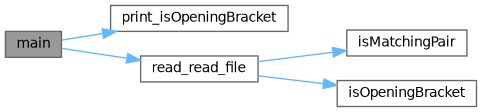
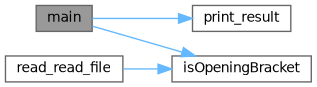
node "print_isOpeningBracket": label "print_isOpeningBracket" -> "print_result"
node "isMatchingPair": removed
edge "main" -> "read_read_file": now "main" -> "isOpeningBracket"
